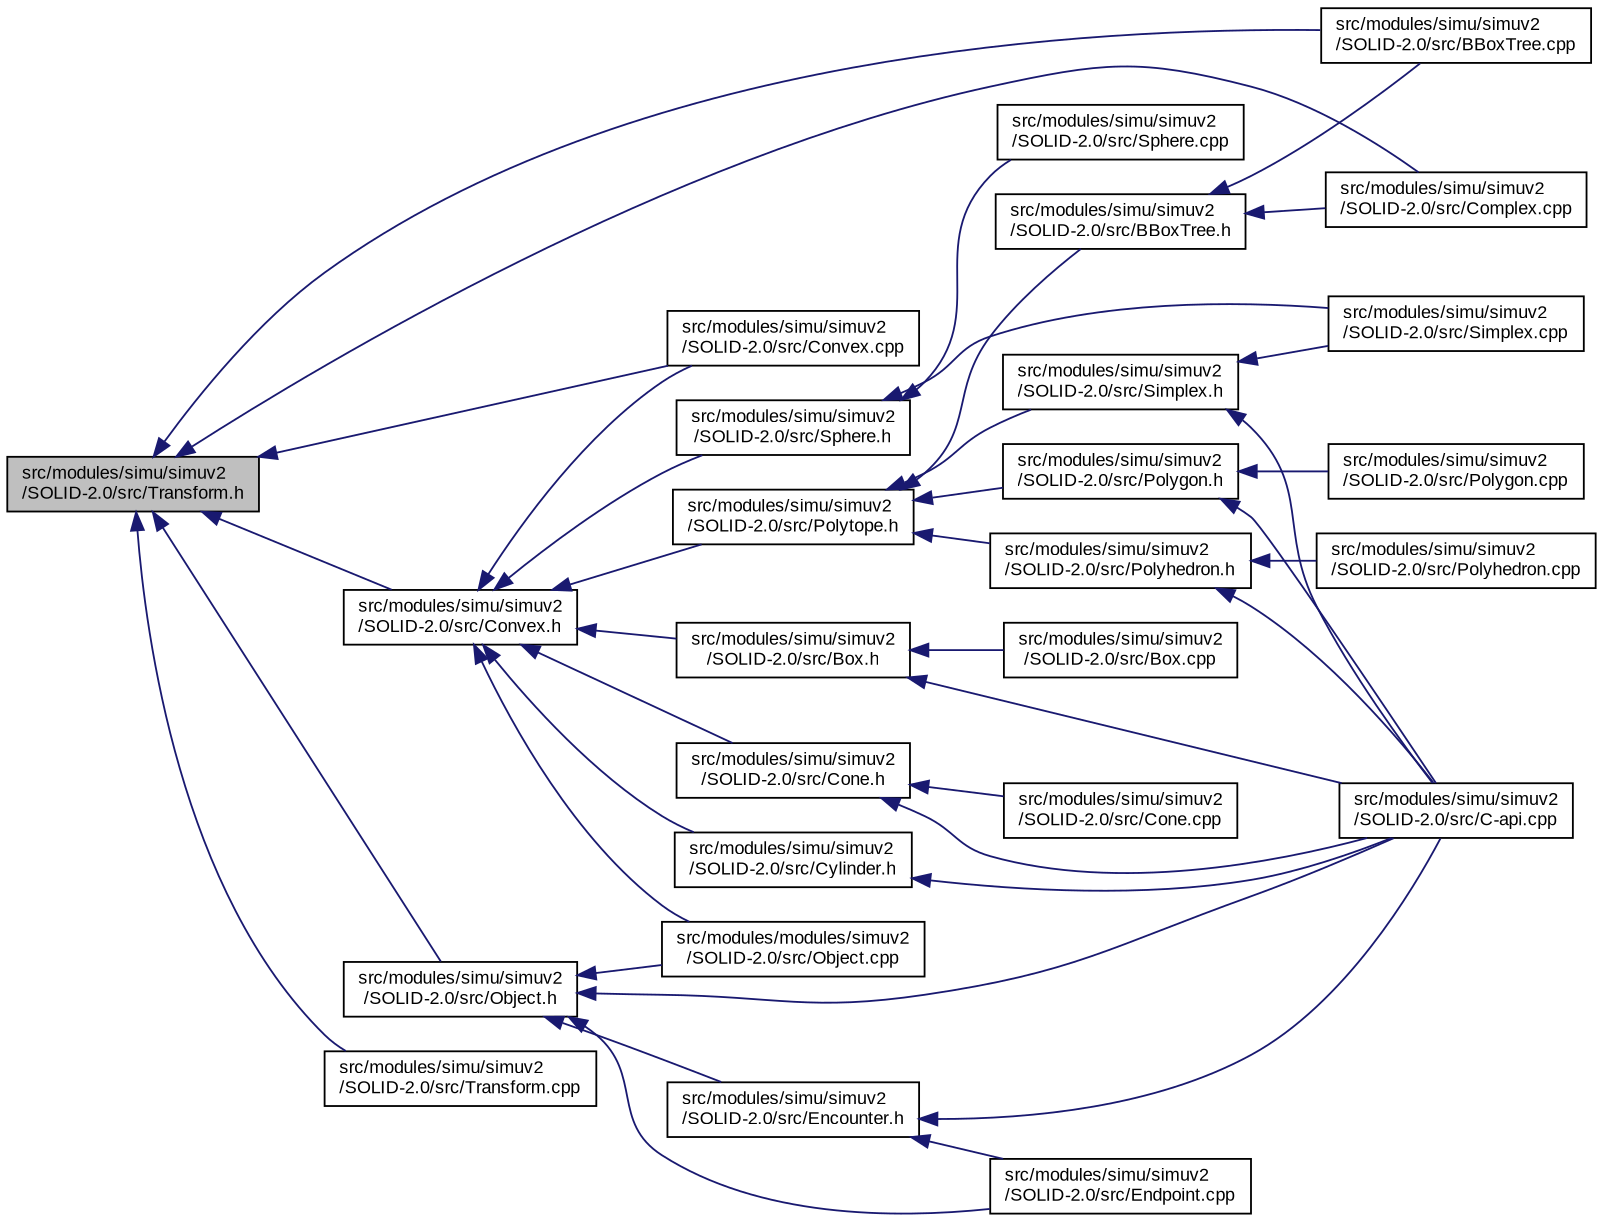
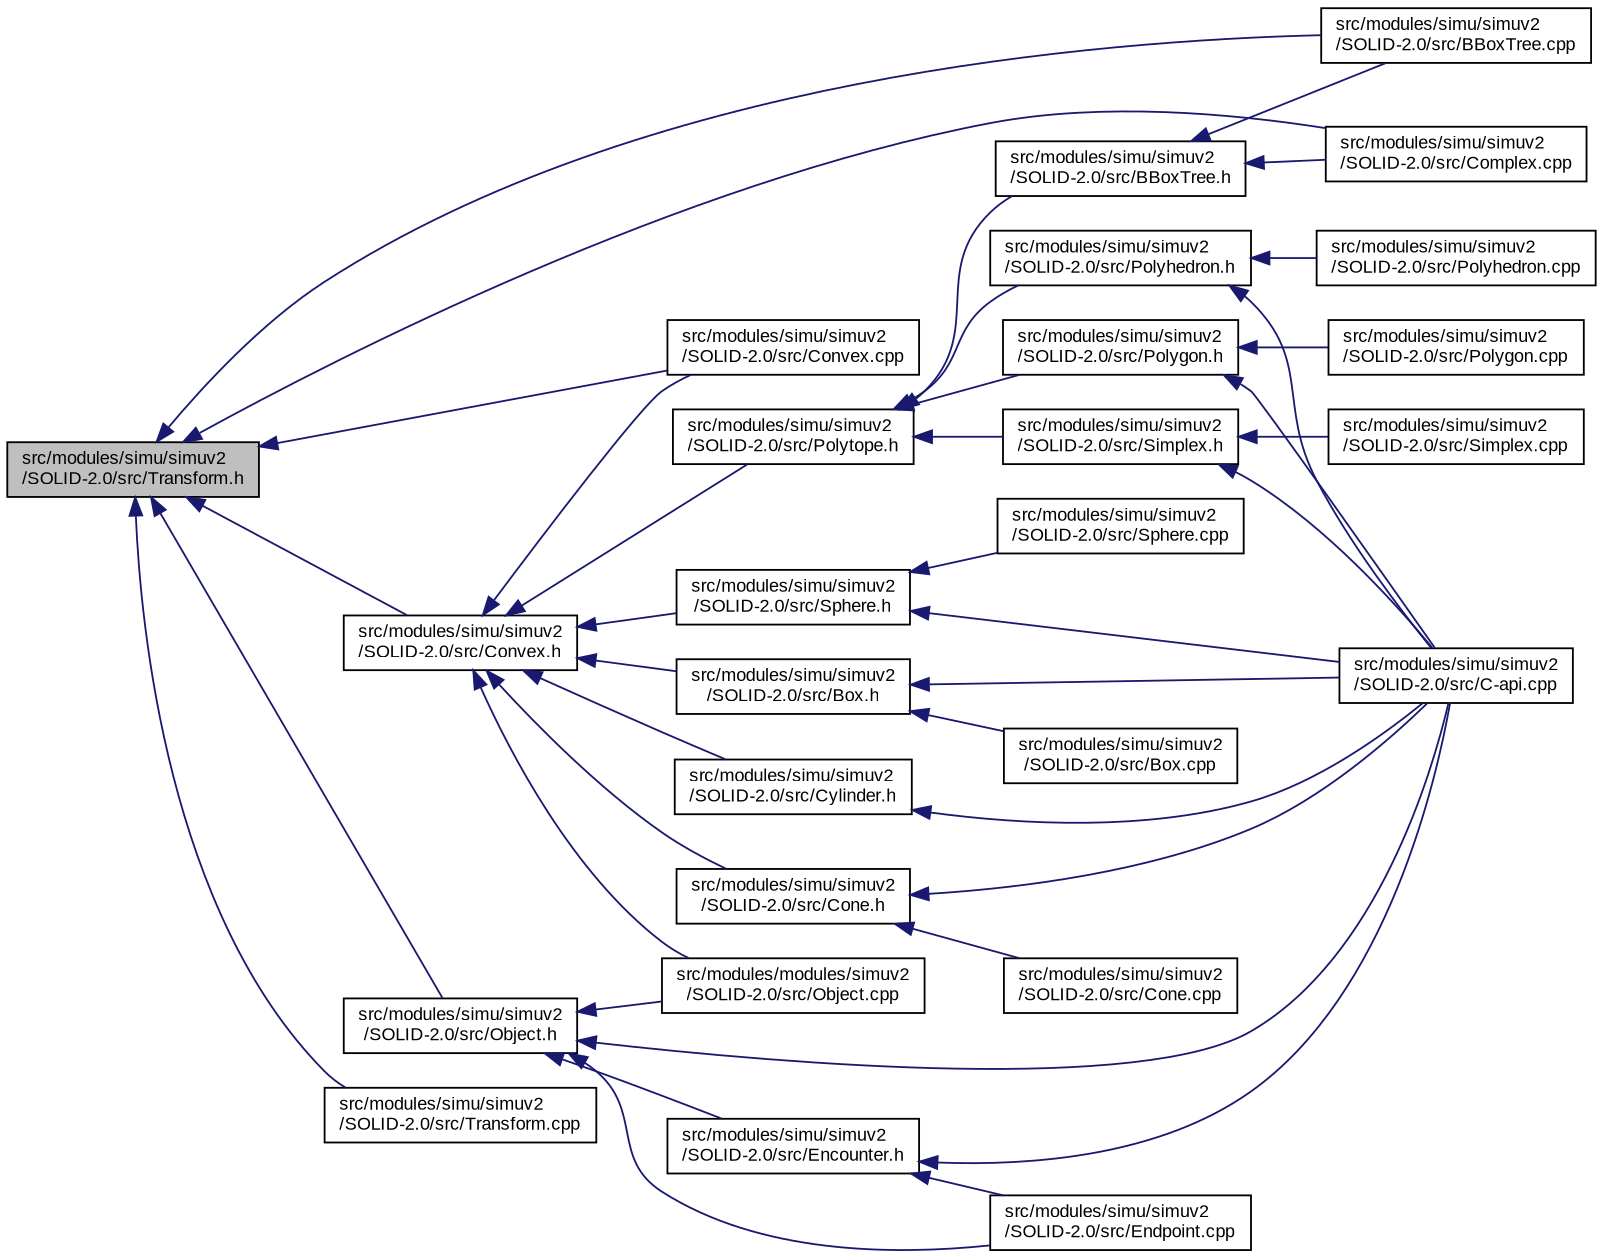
edge "src/modules/simu/simuv2 /SOLID-2.0/src/Simplex.cpp" -> "src/modules/simu/simuv2 /SOLID-2.0/src/Sphere.h": now "src/modules/simu/simuv2 /SOLID-2.0/src/C-api.cpp" -> "src/modules/simu/simuv2 /SOLID-2.0/src/Sphere.h"
